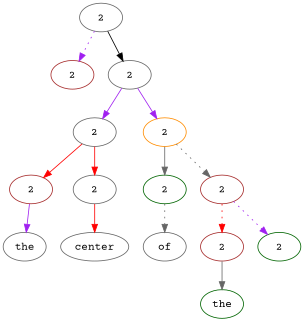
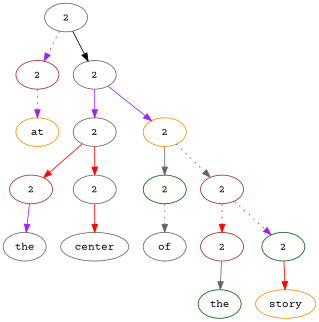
node "at": added
node "story": added
